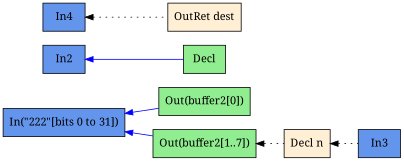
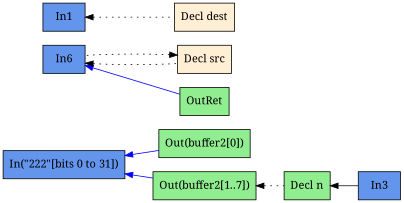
node "In4": label "In4" -> "In1"
node "OutRet dest": label "OutRet dest" -> "Decl dest"
node "In2": label "In2" -> "In6"
node "Decl": label "Decl" -> "OutRet"
node "Decl src": added
node "Decl n": fillcolor #ffefd5 -> #90ee90
edge "In3" -> "Decl n": style dotted -> solid
